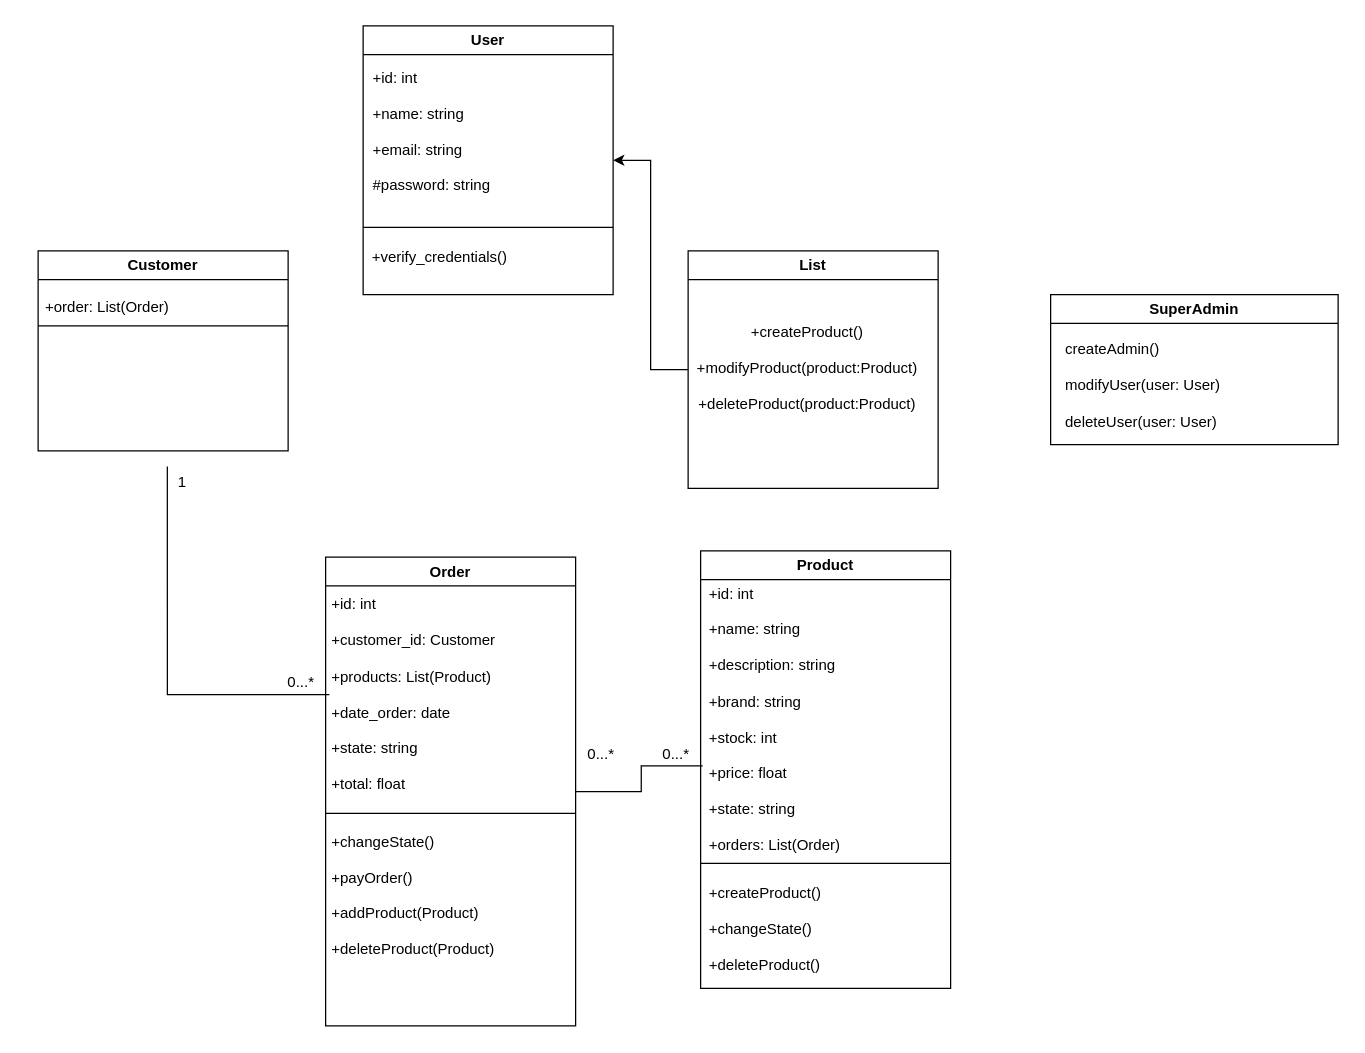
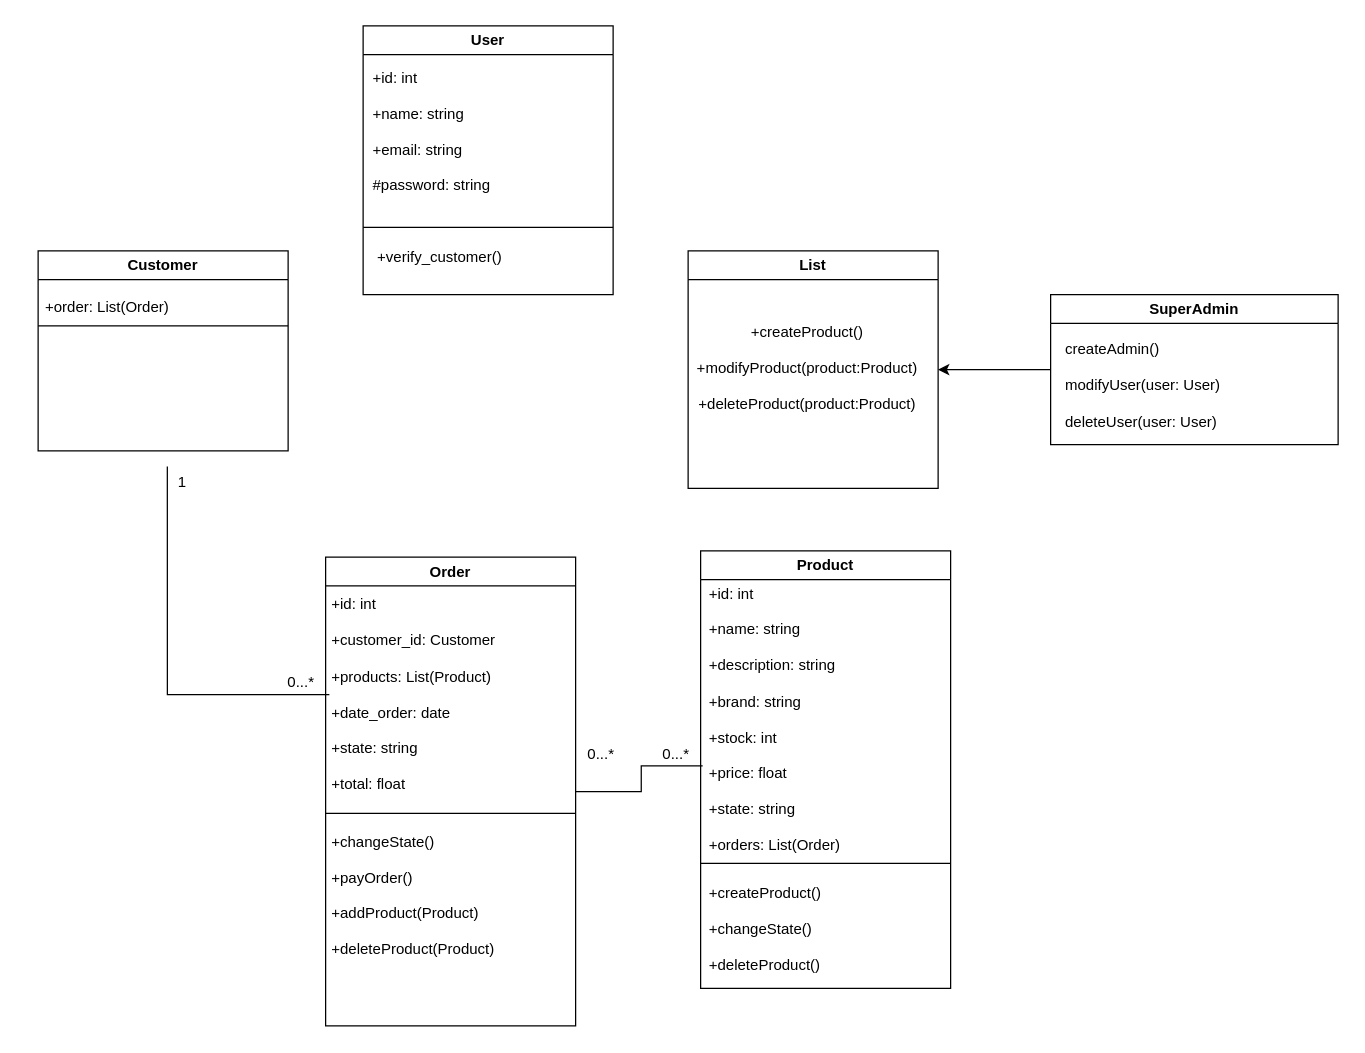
node "+verify_credentials()": label "+verify_credentials()" -> "+verify_customer()"
edge "List" -> "User": removed
edge "SuperAdmin" -> "List": added
